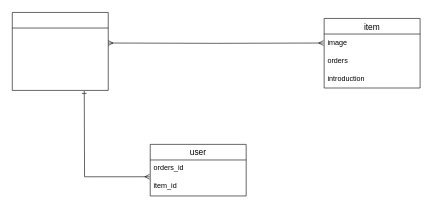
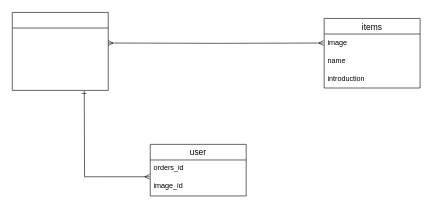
node "item": label "item" -> "items"
node "orders": label "orders" -> "name"
node "item_id": label "item_id" -> "image_id"
